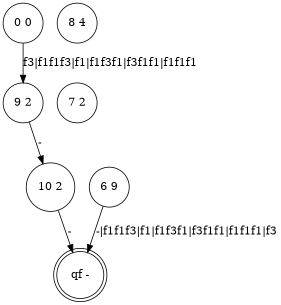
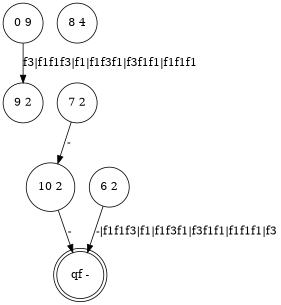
node "0 0": label "0 0" -> "0 9"
edge "9 2" -> "10 2": now "7 2" -> "10 2"
node "6 9": label "6 9" -> "6 2"
